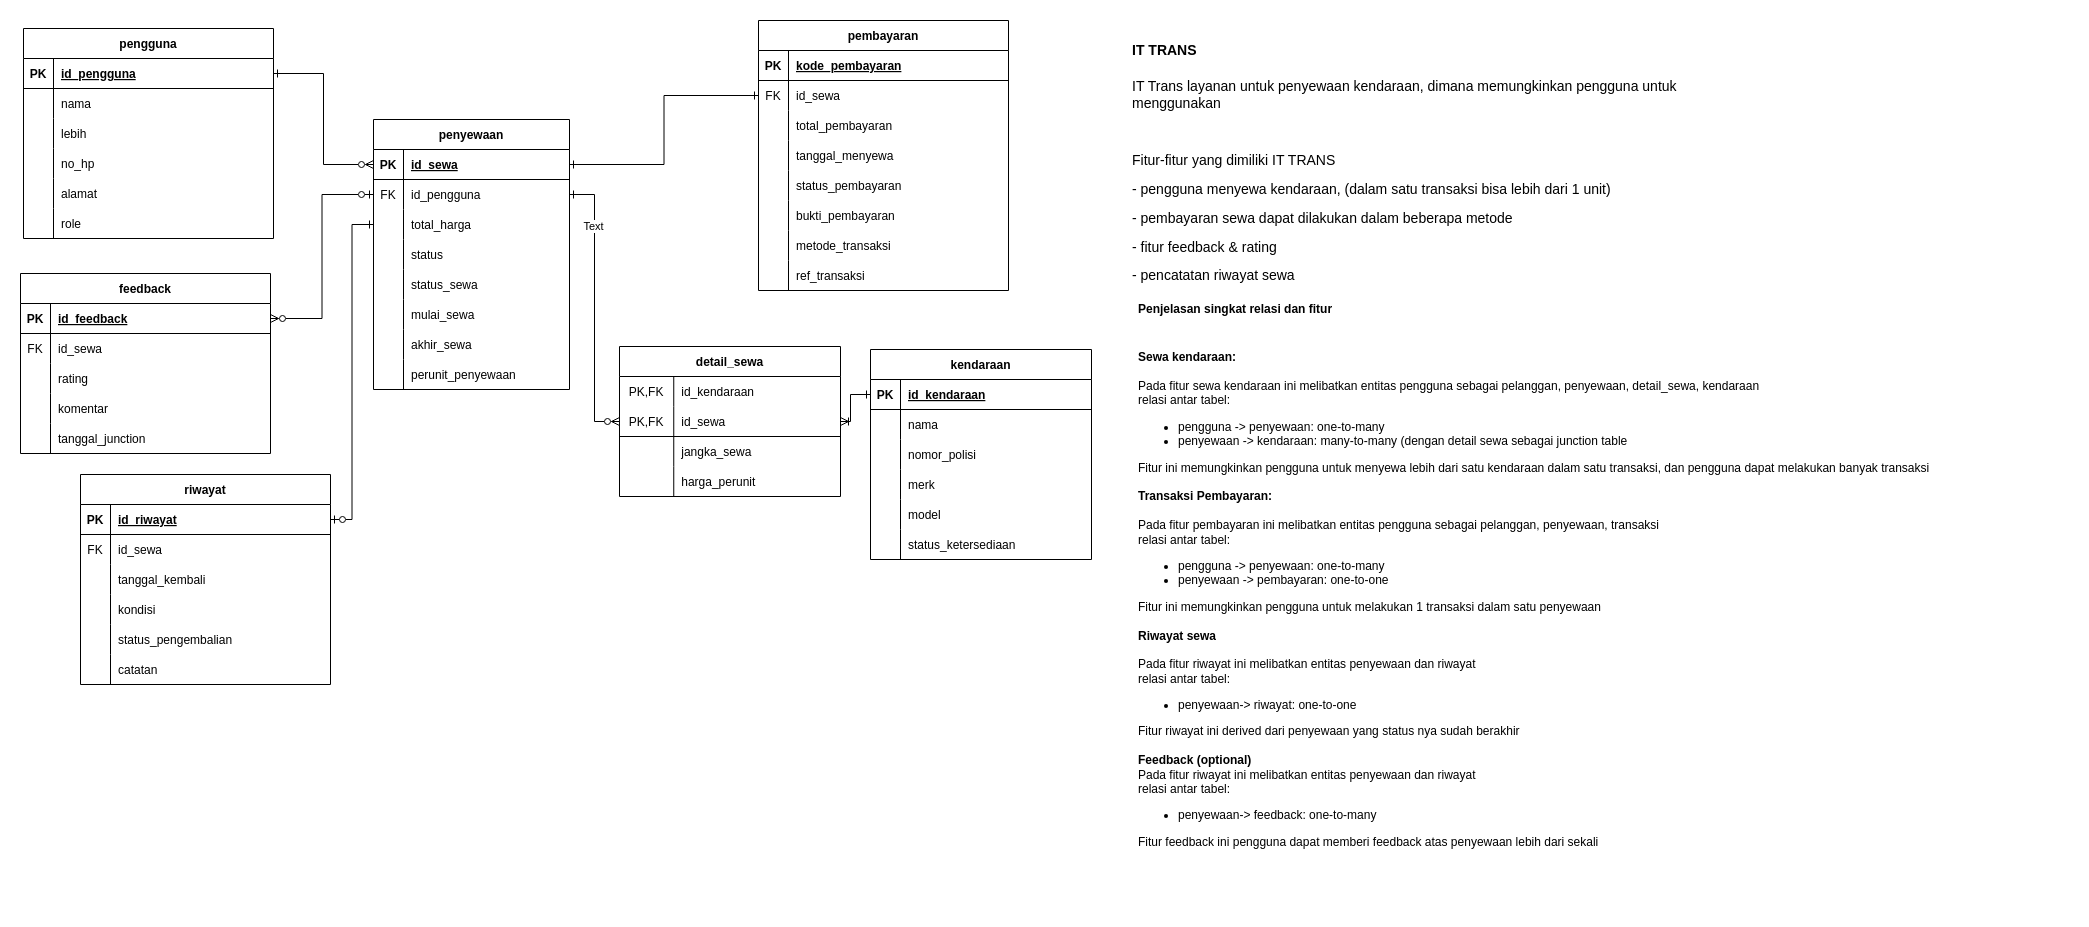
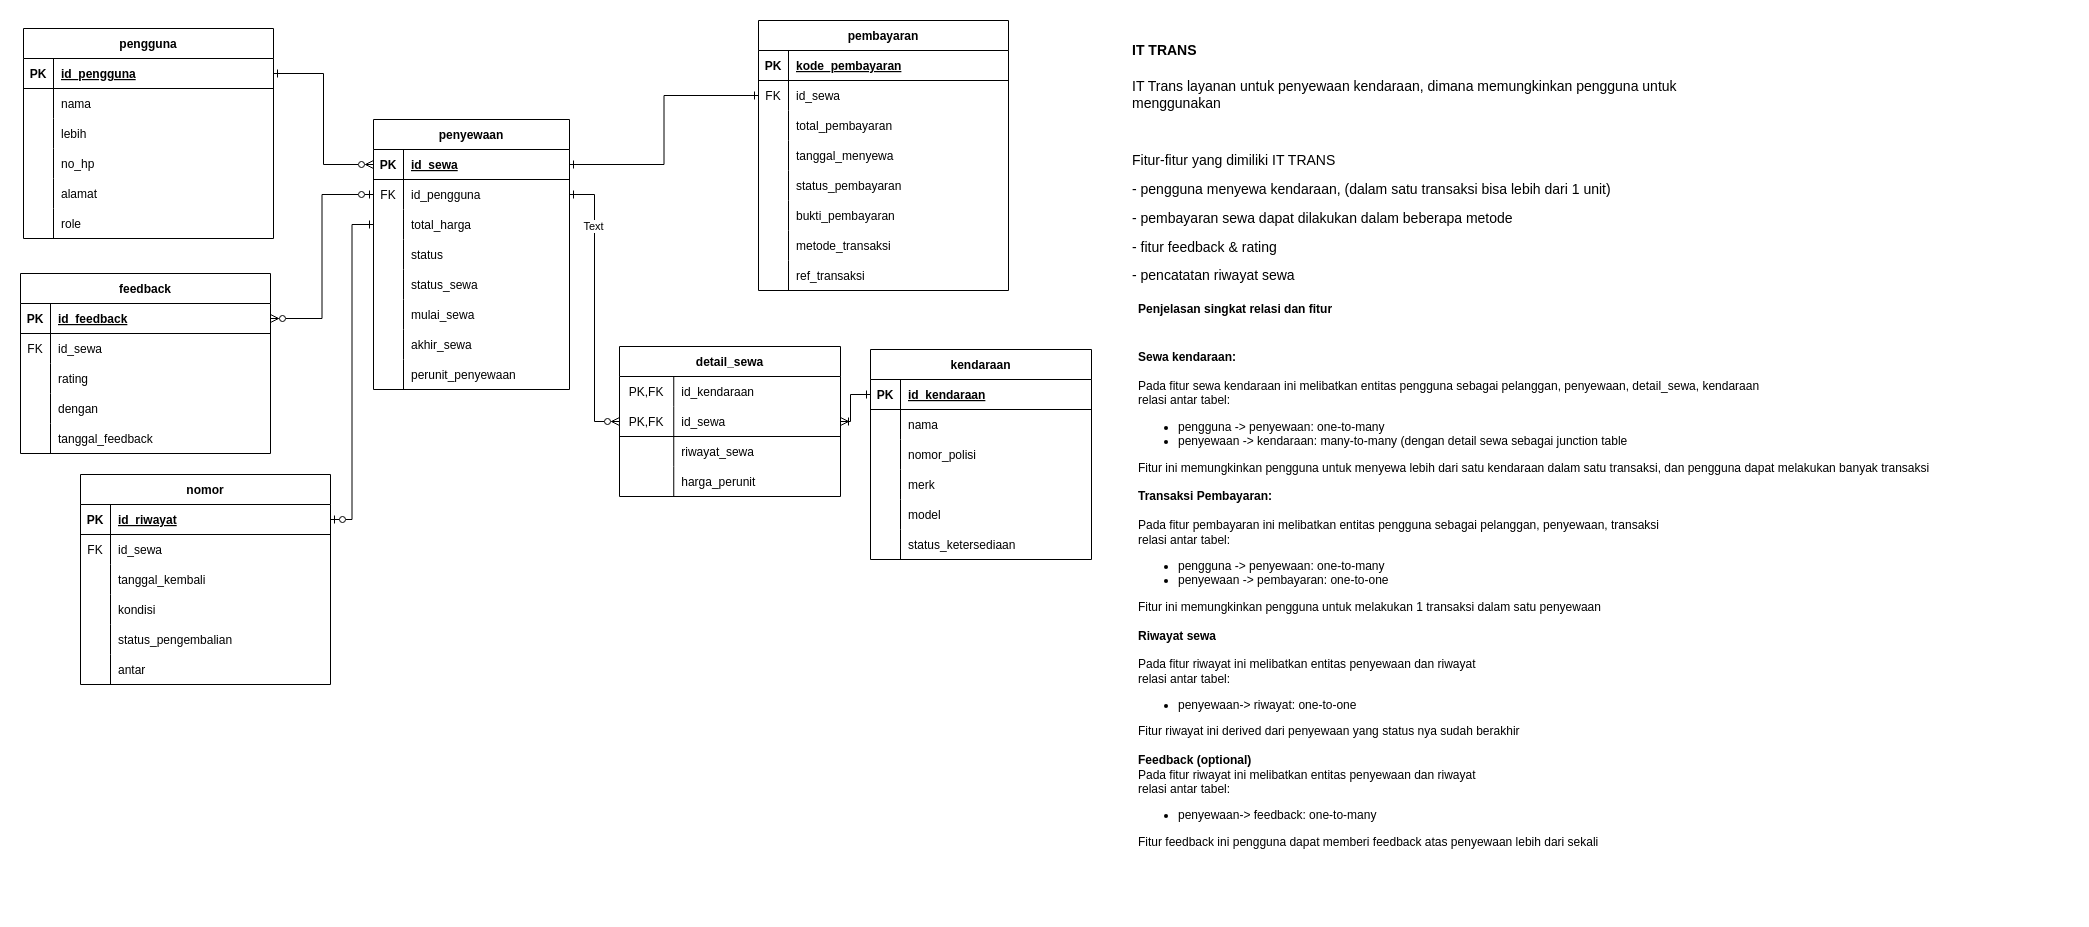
node "komentar": label "komentar" -> "dengan"
node "tanggal_junction": label "tanggal_junction" -> "tanggal_feedback"
node "jangka_sewa": label "jangka_sewa" -> "riwayat_sewa"
node "riwayat": label "riwayat" -> "nomor"
node "catatan": label "catatan" -> "antar"
